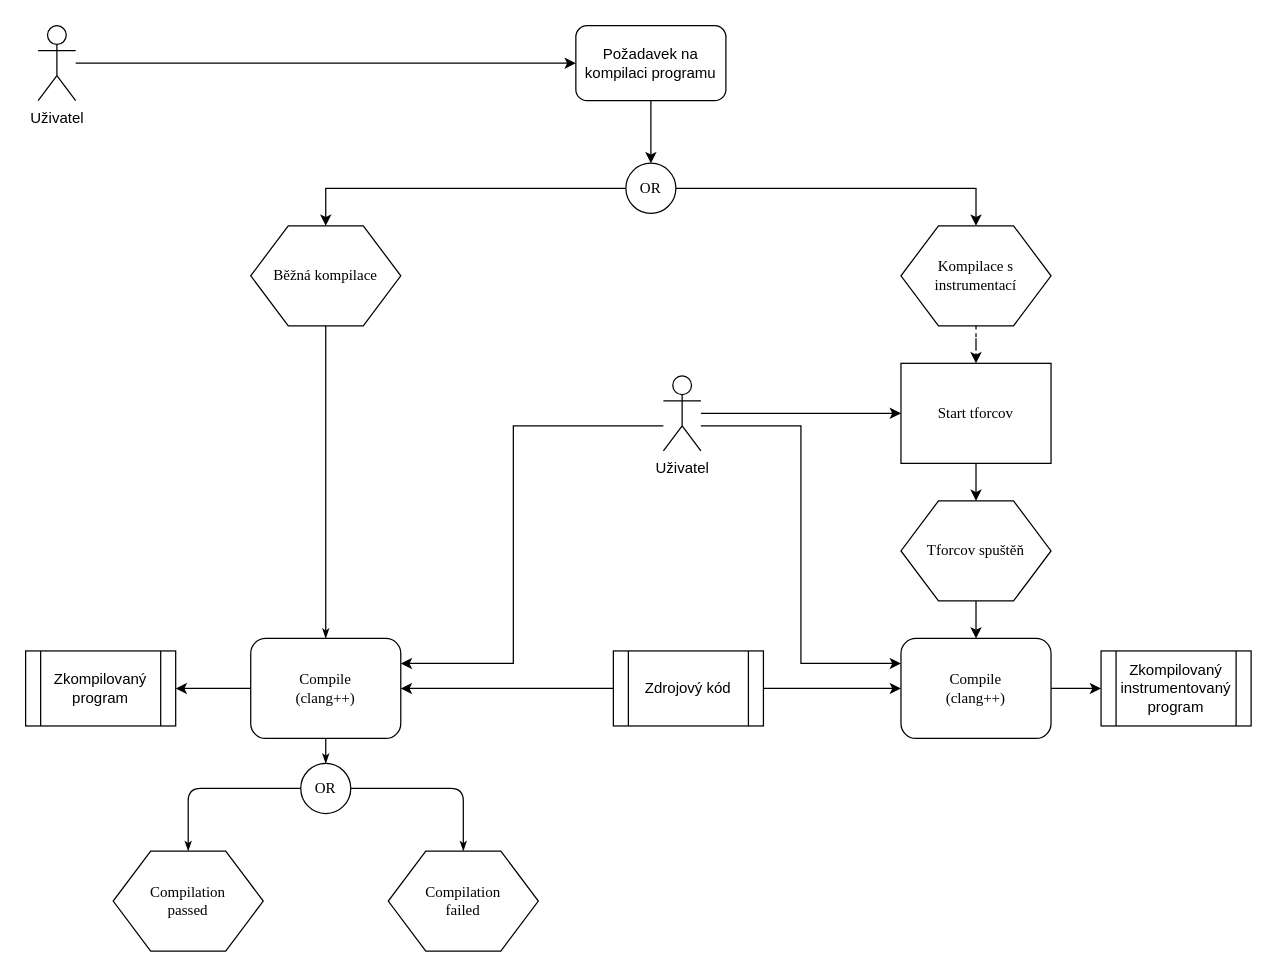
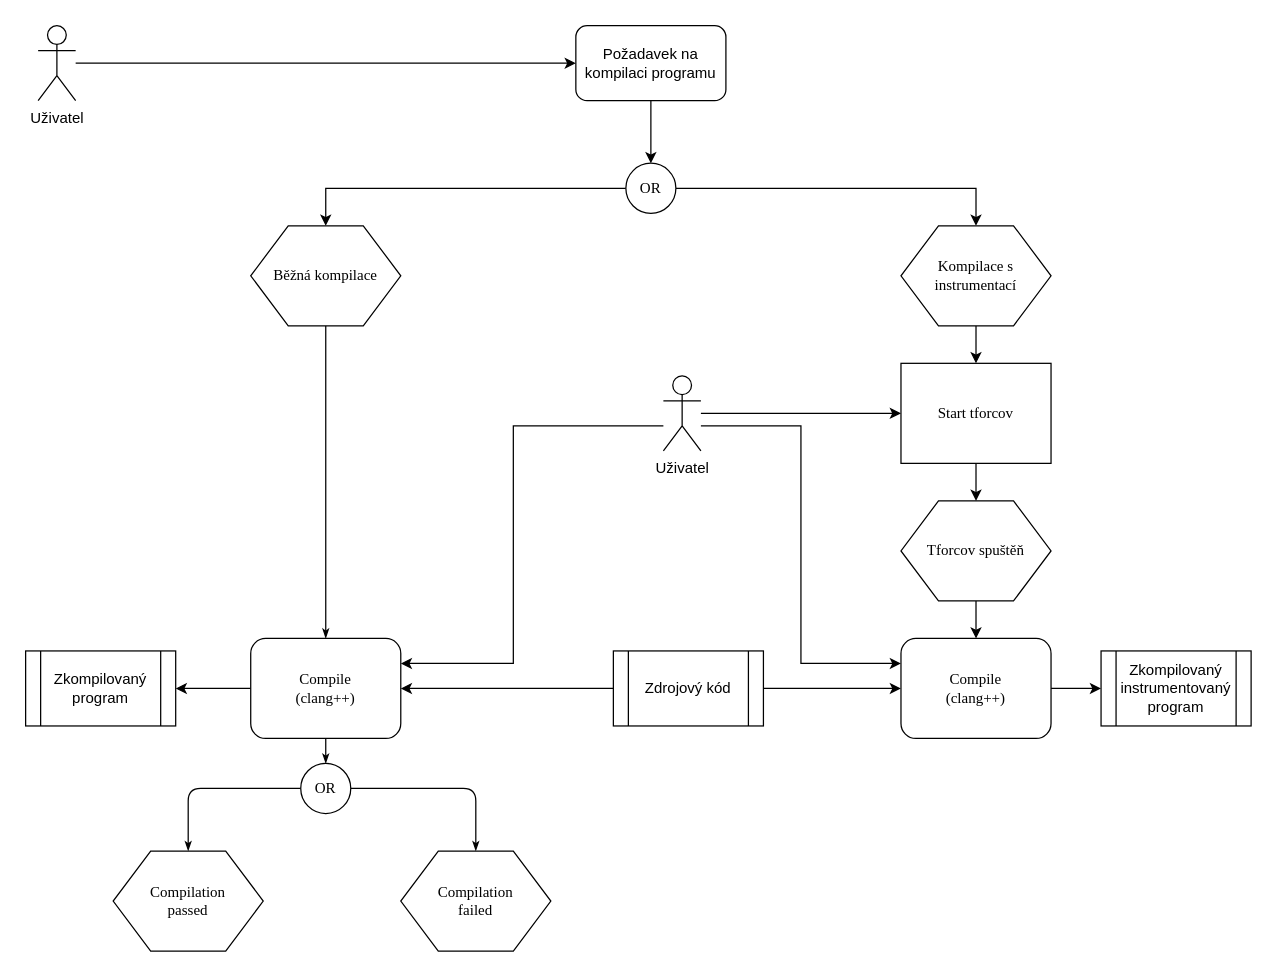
edge "Kompilace s instrumentací" -> "Start tforcov": style dashed -> solid
node "Compilation failed": moved (463, 901) -> (476, 901)
